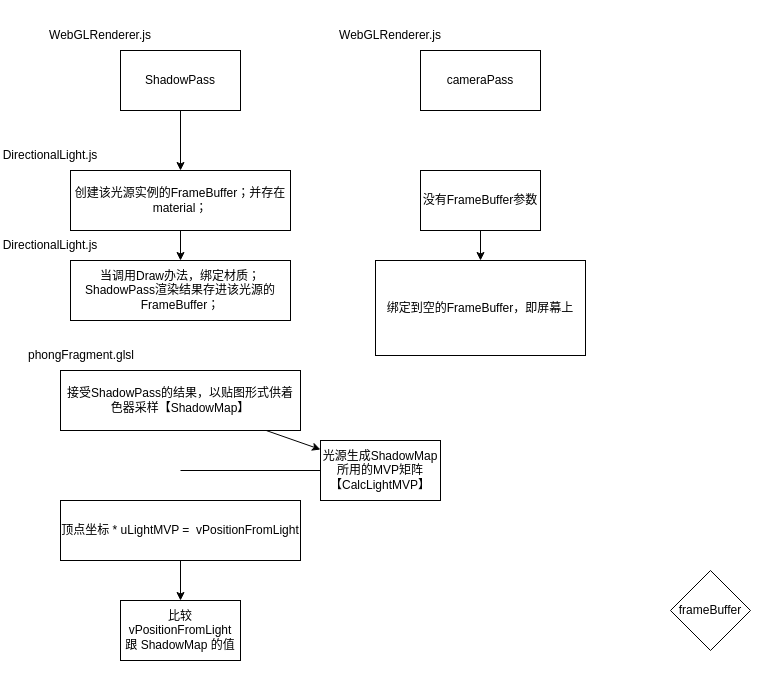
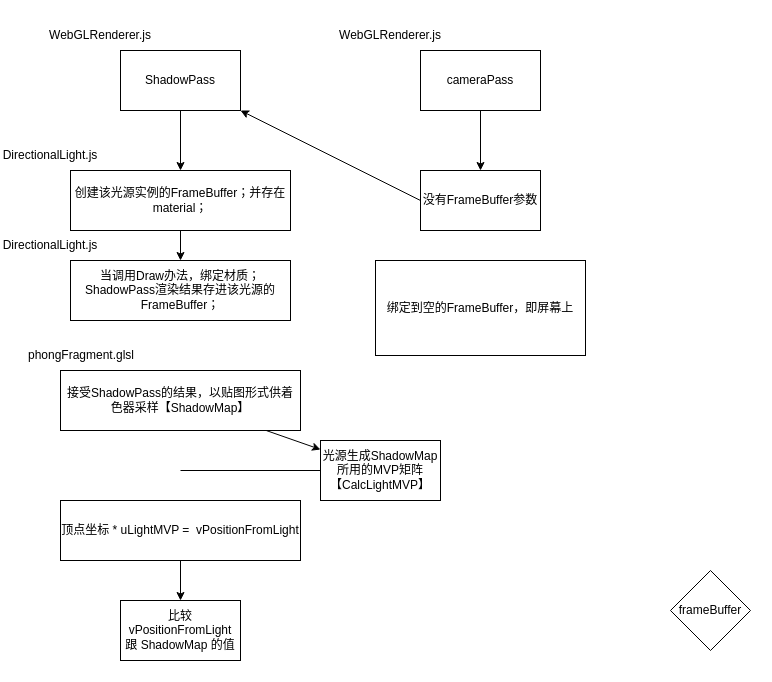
edge "cameraPass" -> "没有FrameBuffer参数": added
edge "没有FrameBuffer参数" -> "绑定到空的FrameBuffer，即屏幕上": now "没有FrameBuffer参数" -> "ShadowPass"
